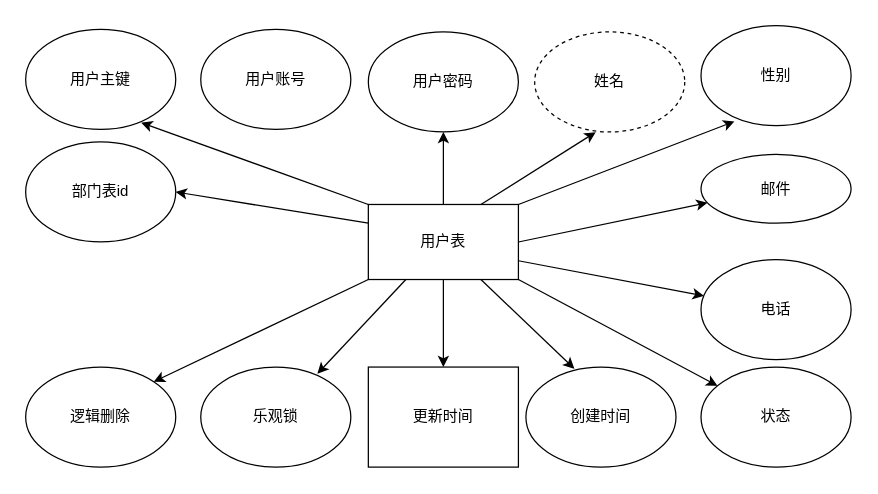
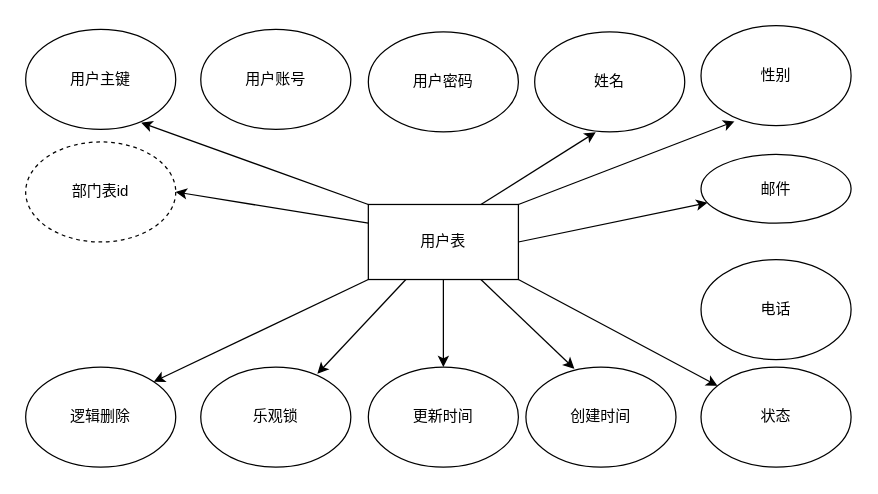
node "姓名": style dashed -> solid
edge "用户表" -> "用户密码": removed
node "部门表id": style solid -> dashed
edge "用户表" -> "电话": removed
node "更新时间": shape rectangle -> ellipse
